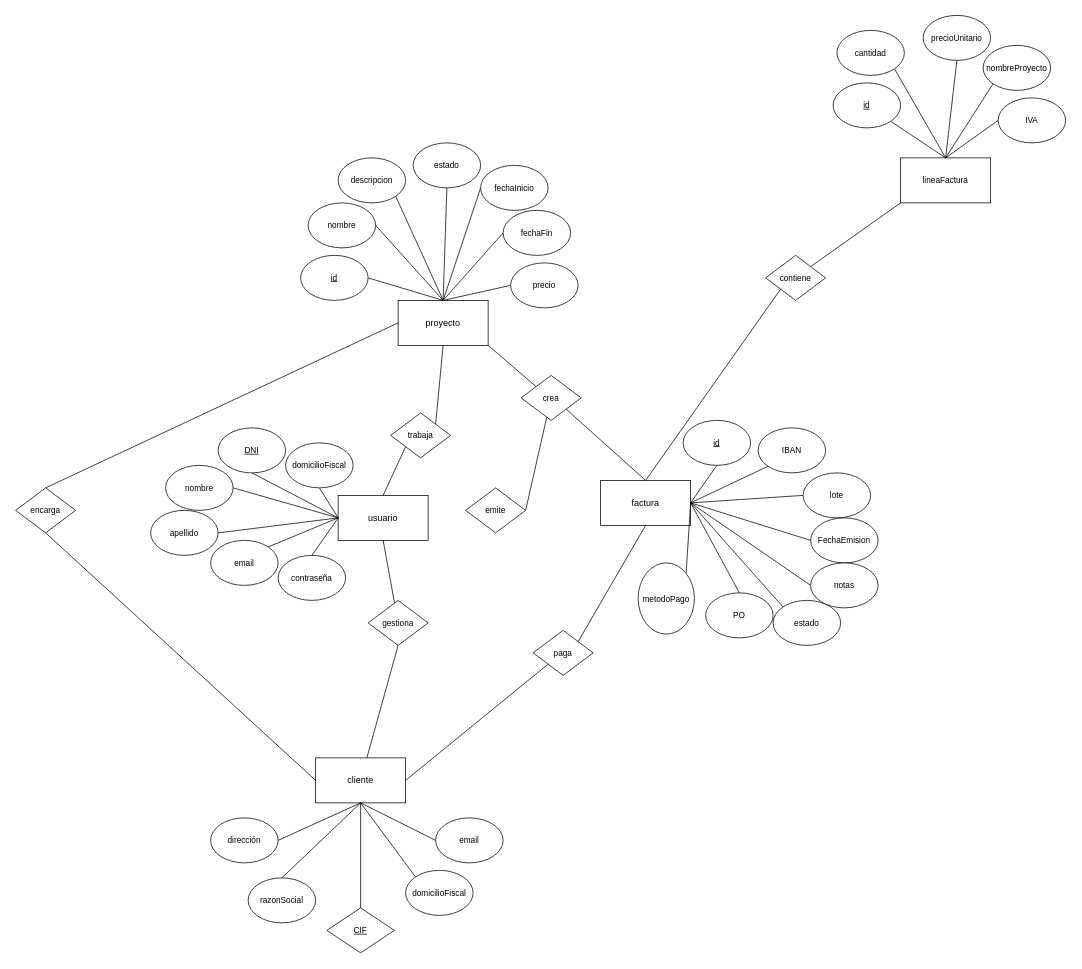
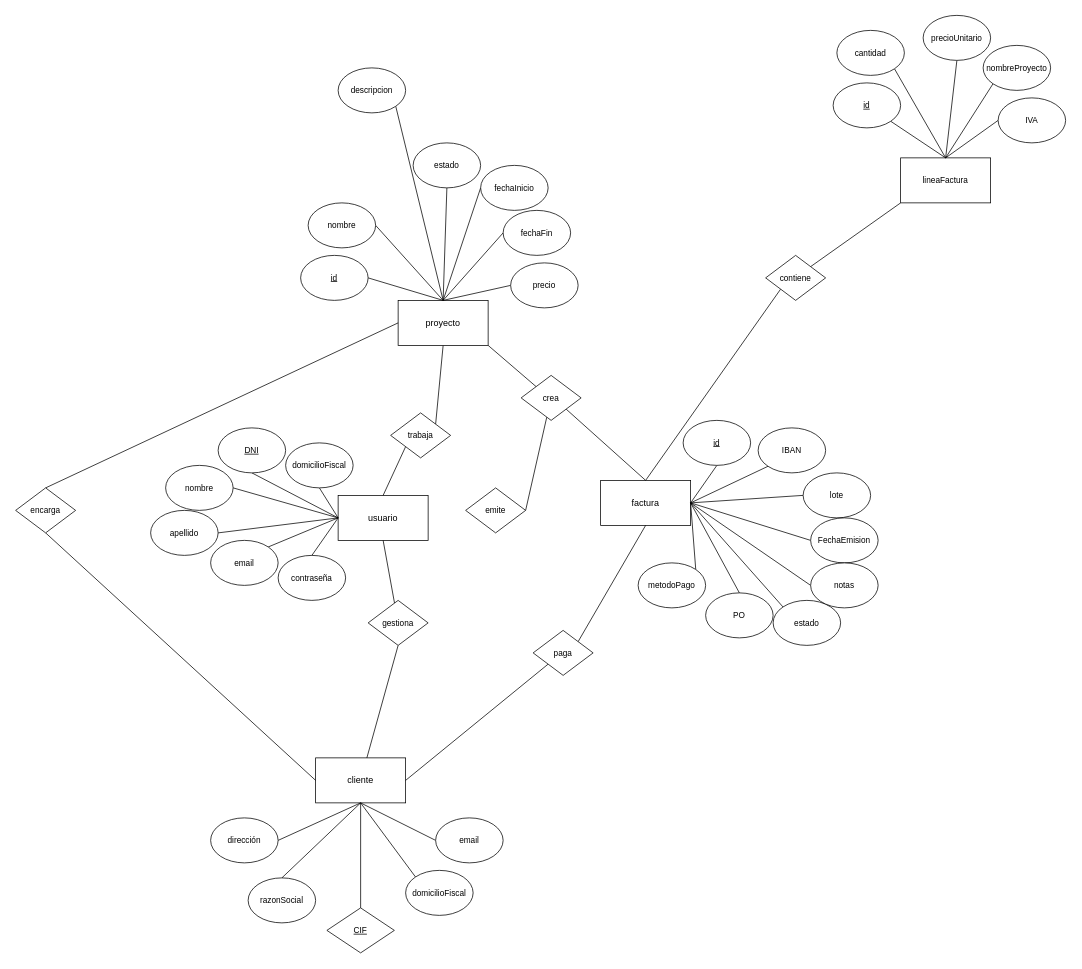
node "descripcion": moved (372, 180) -> (372, 90)
node "metodoPago": size 56x71 -> 68x45
